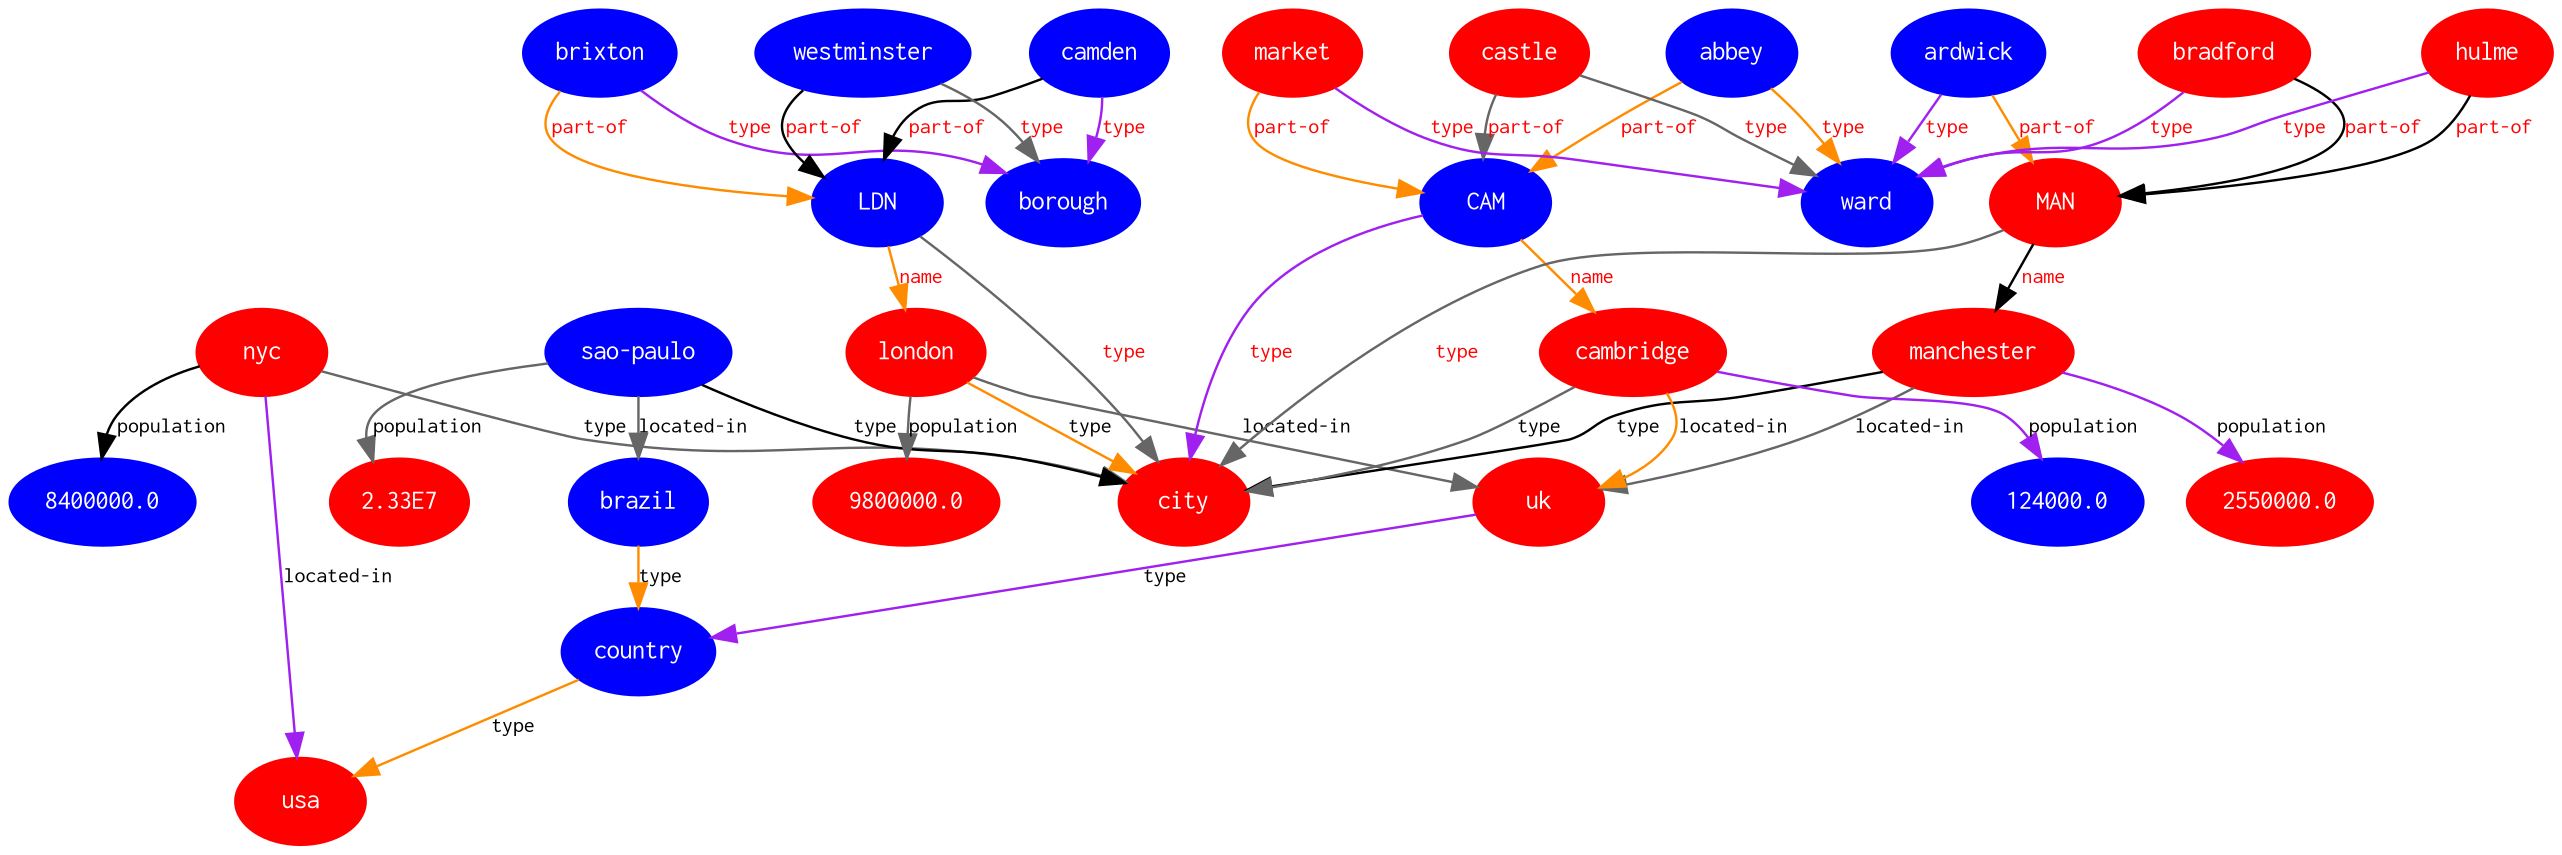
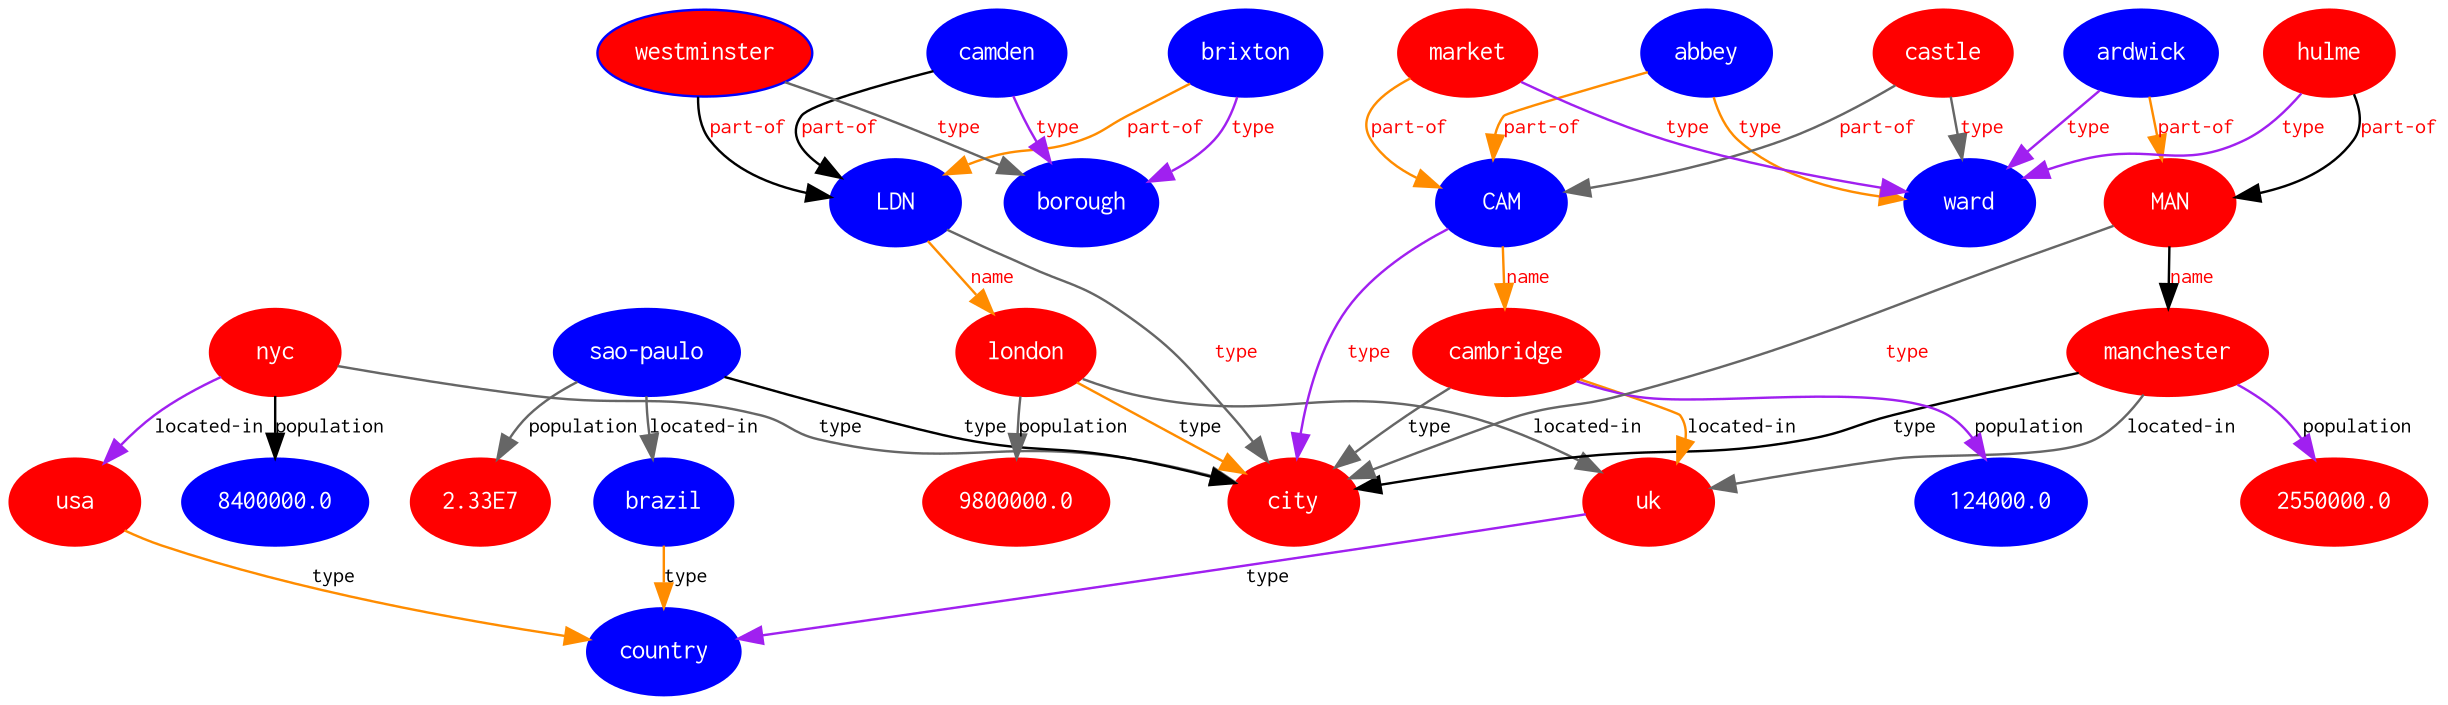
node "westminster": fillcolor blue -> red
node "bradford": removed
edge "country" -> "usa": reversed
